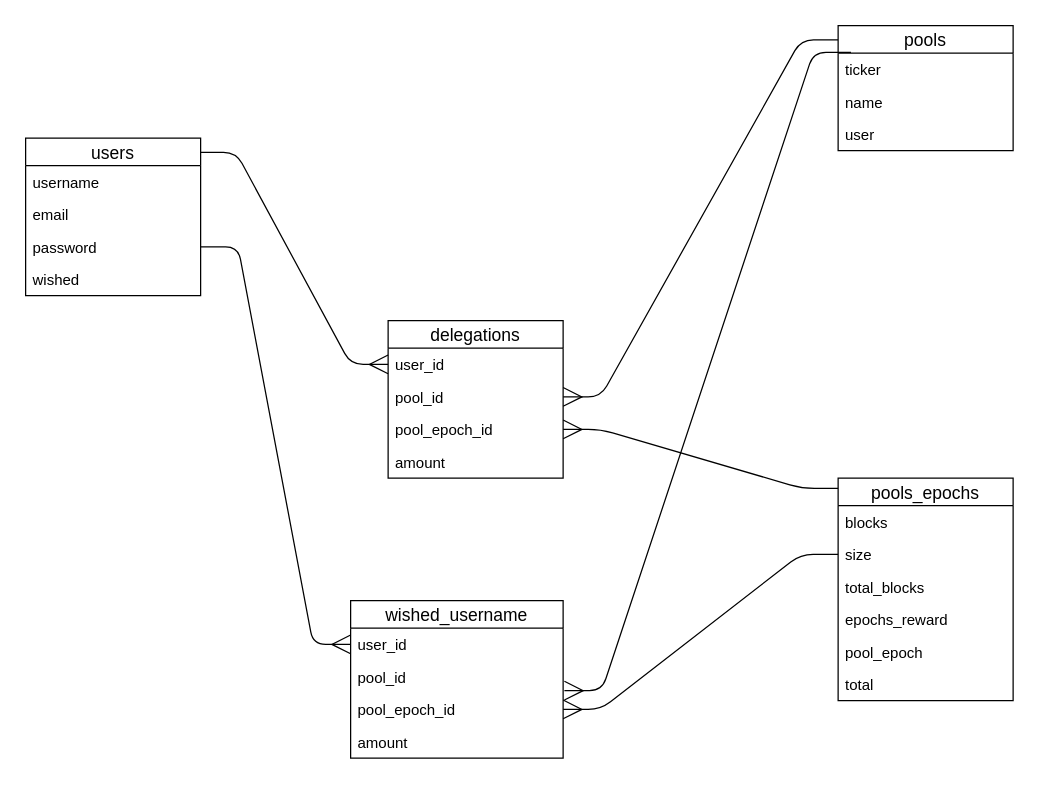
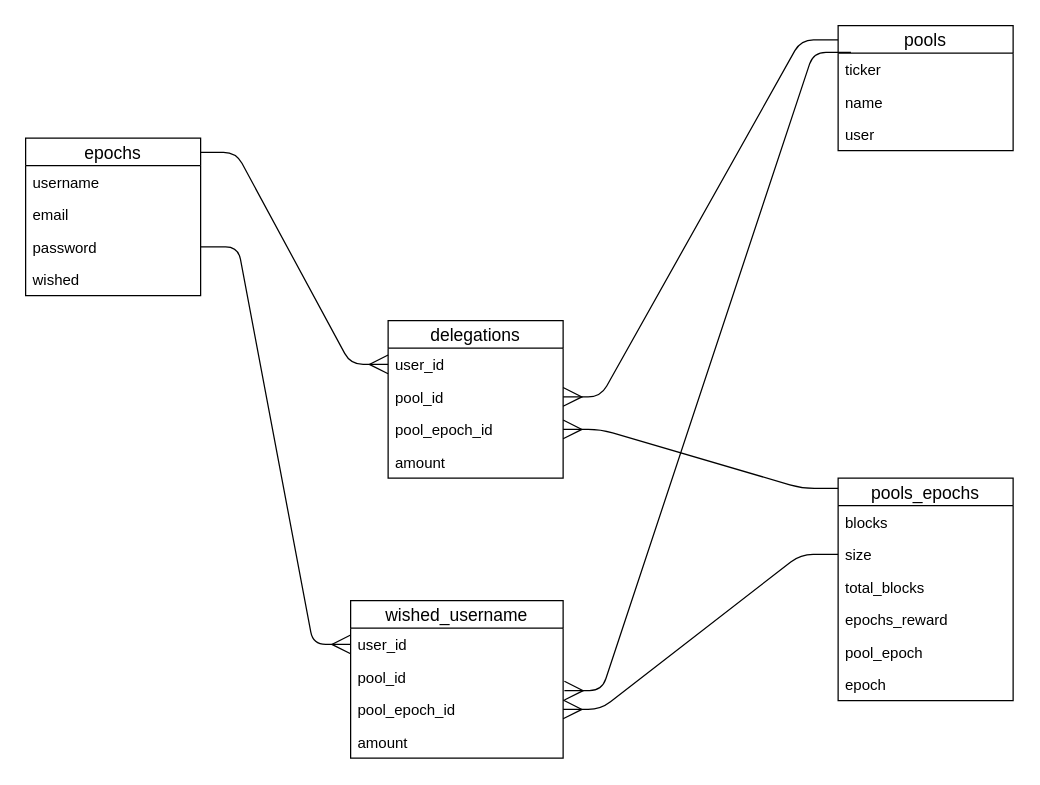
node "users": label "users" -> "epochs"
node "total": label "total" -> "epoch"
